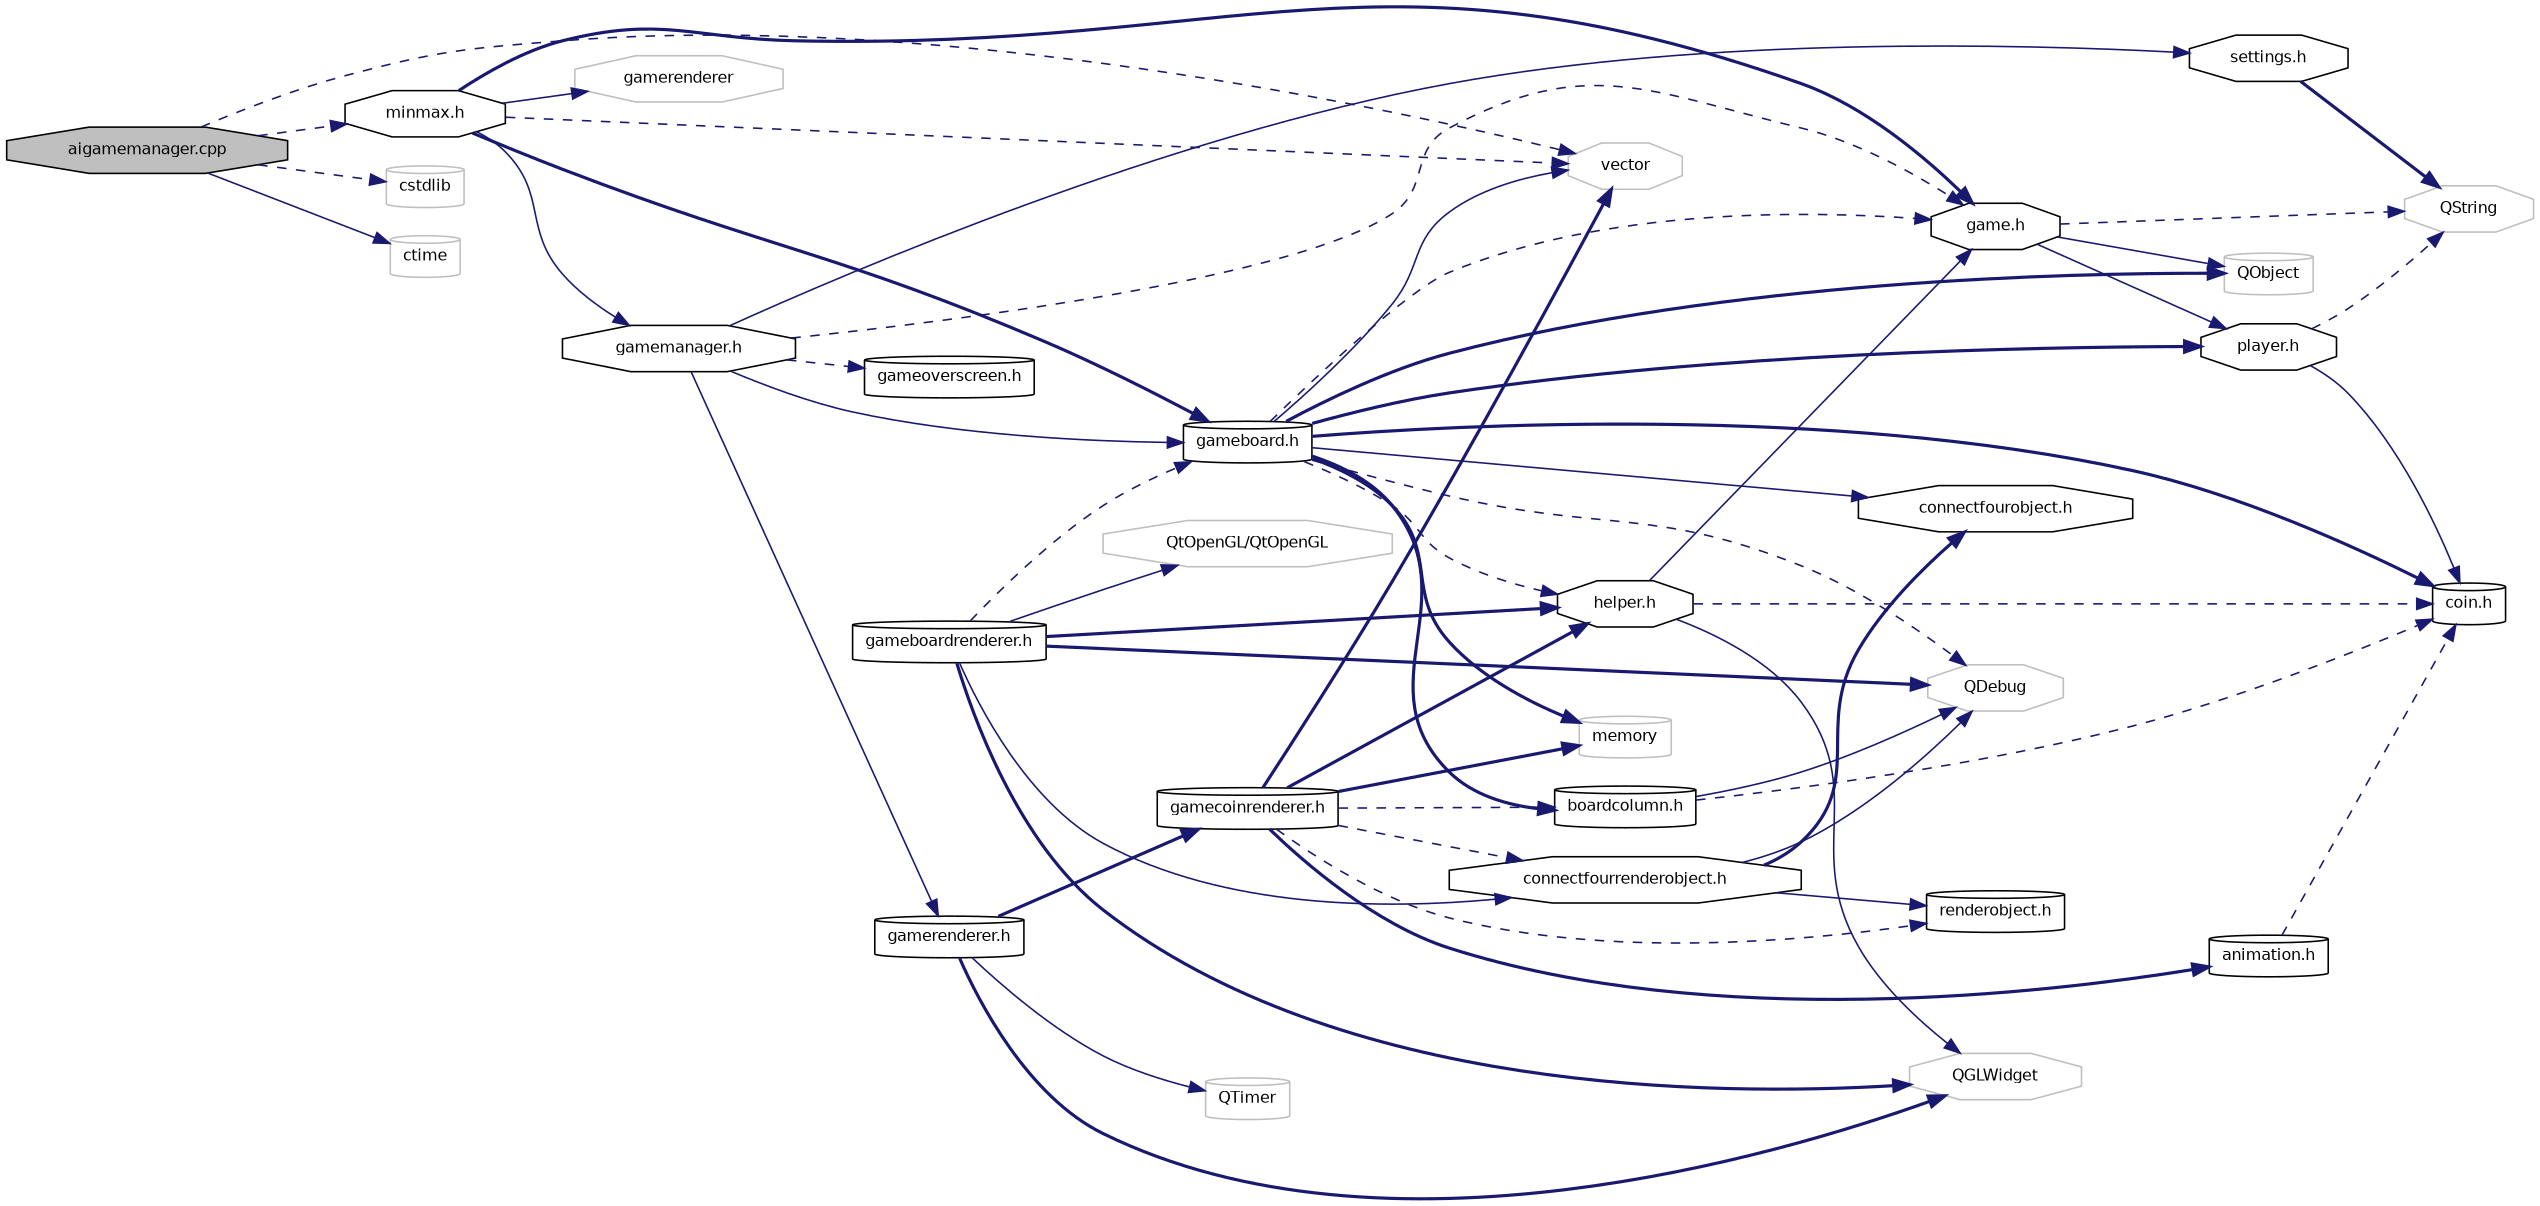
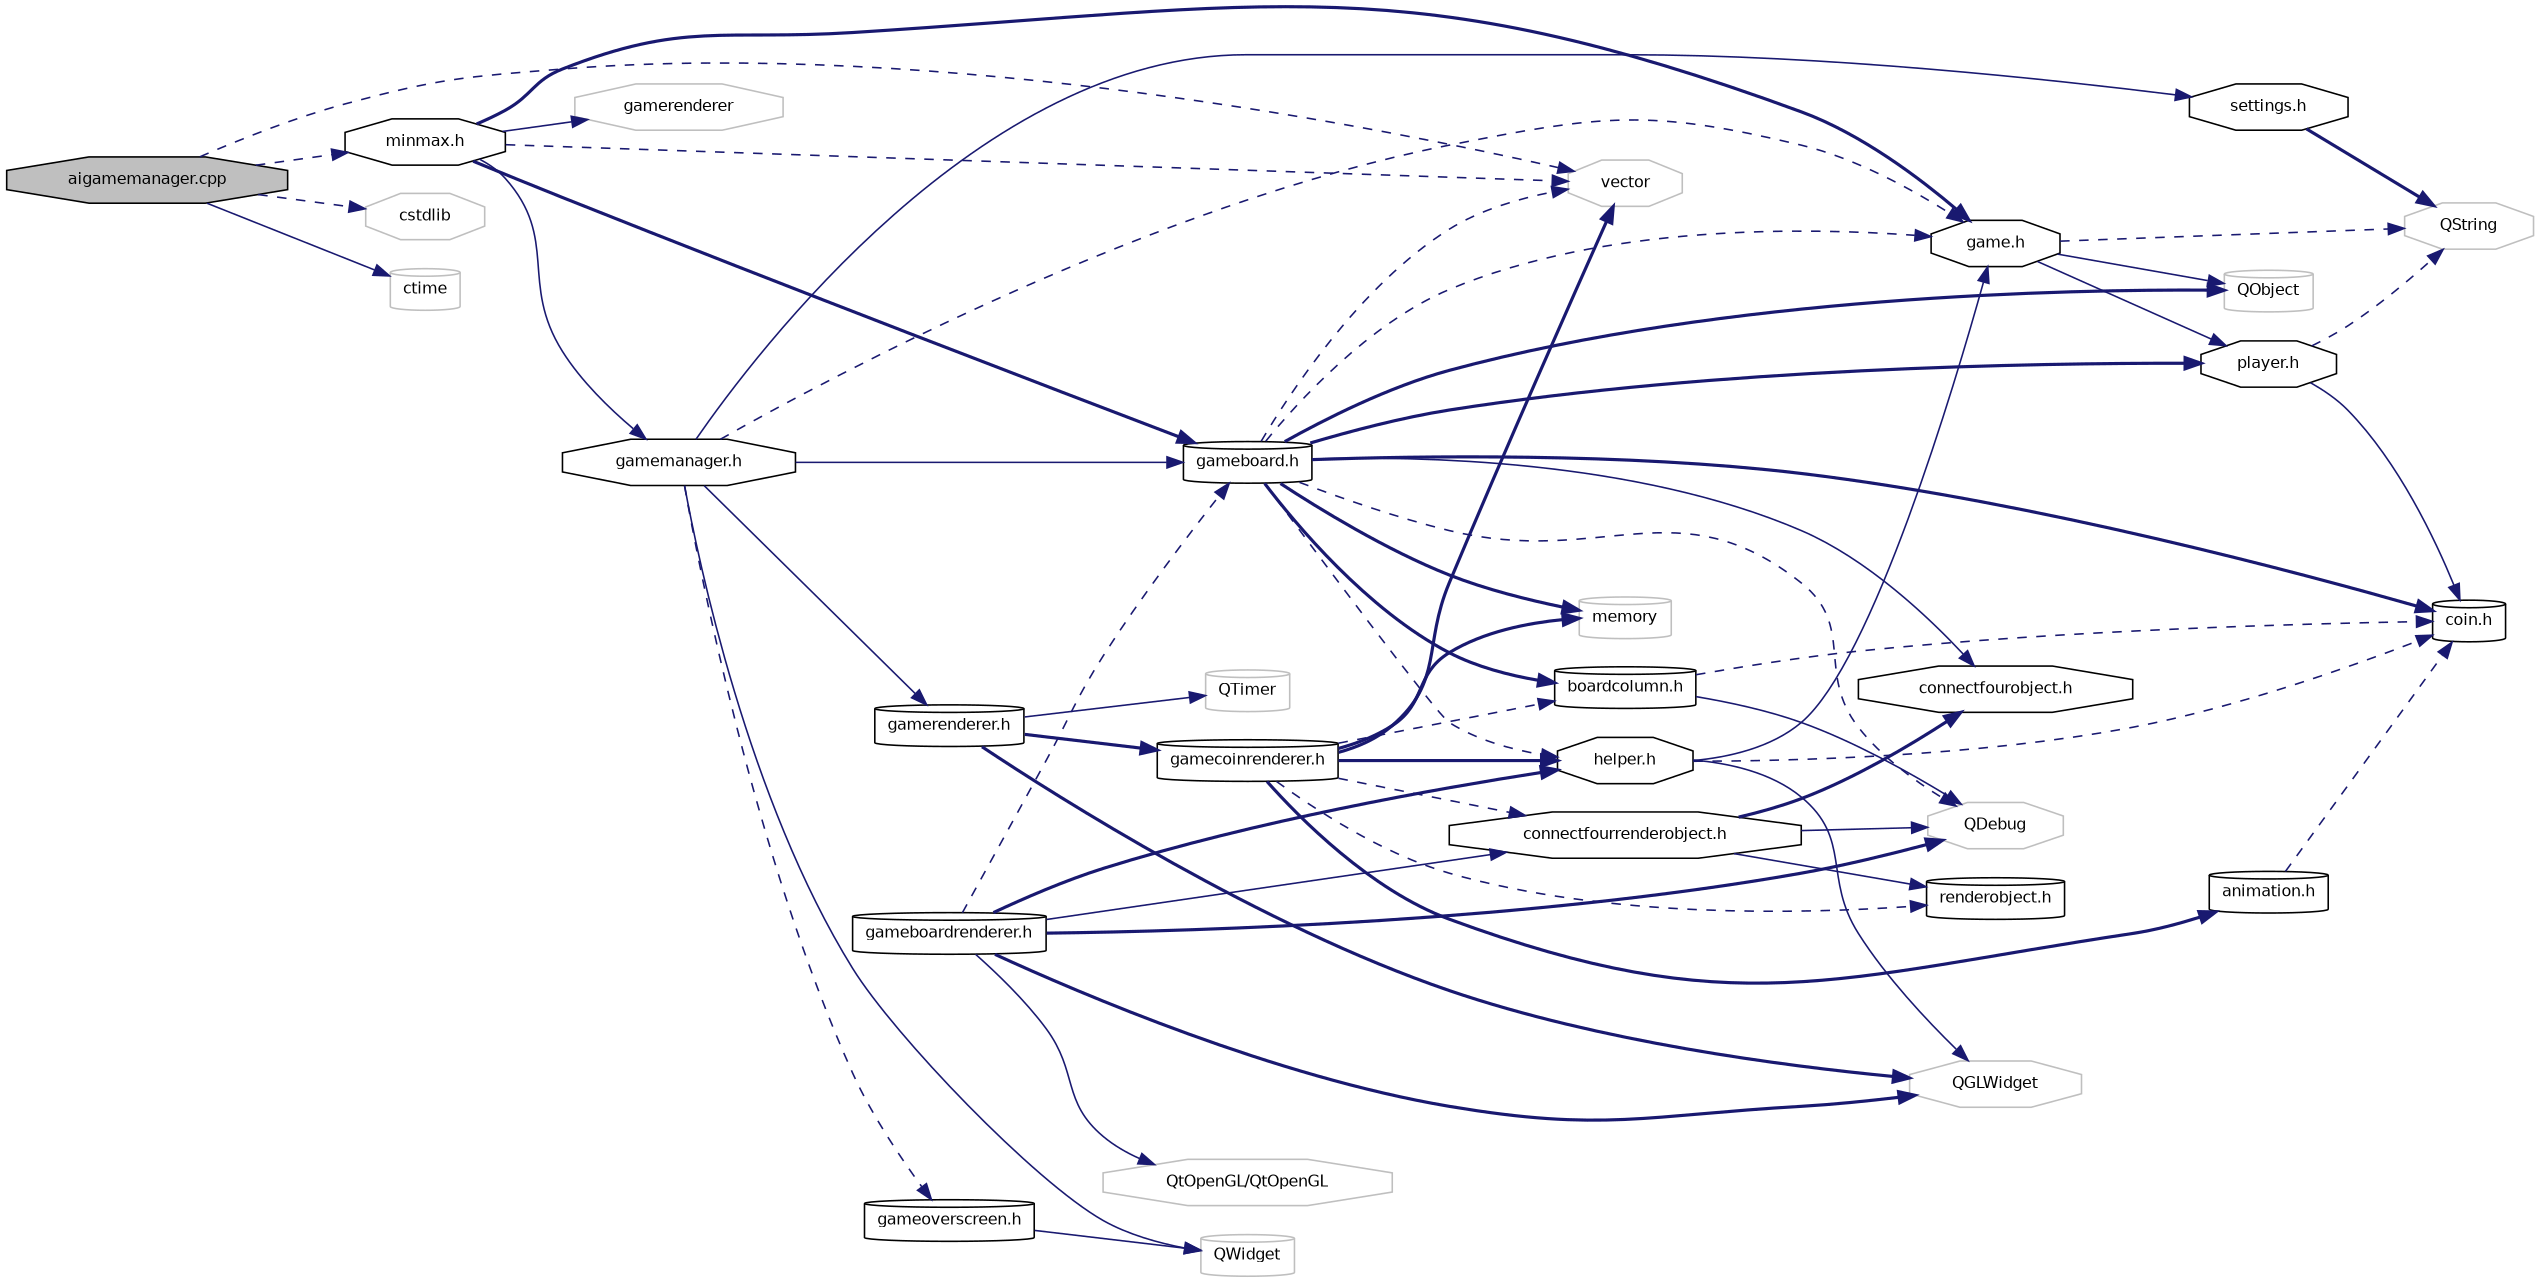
node "cstdlib": shape cylinder -> octagon
edge "gameboard.h" -> "vector": style solid -> dashed
node "QWidget": added
